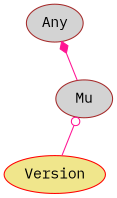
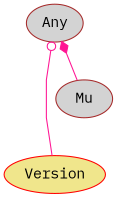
edge "Version" -> "Mu": now "Version" -> "Any"
